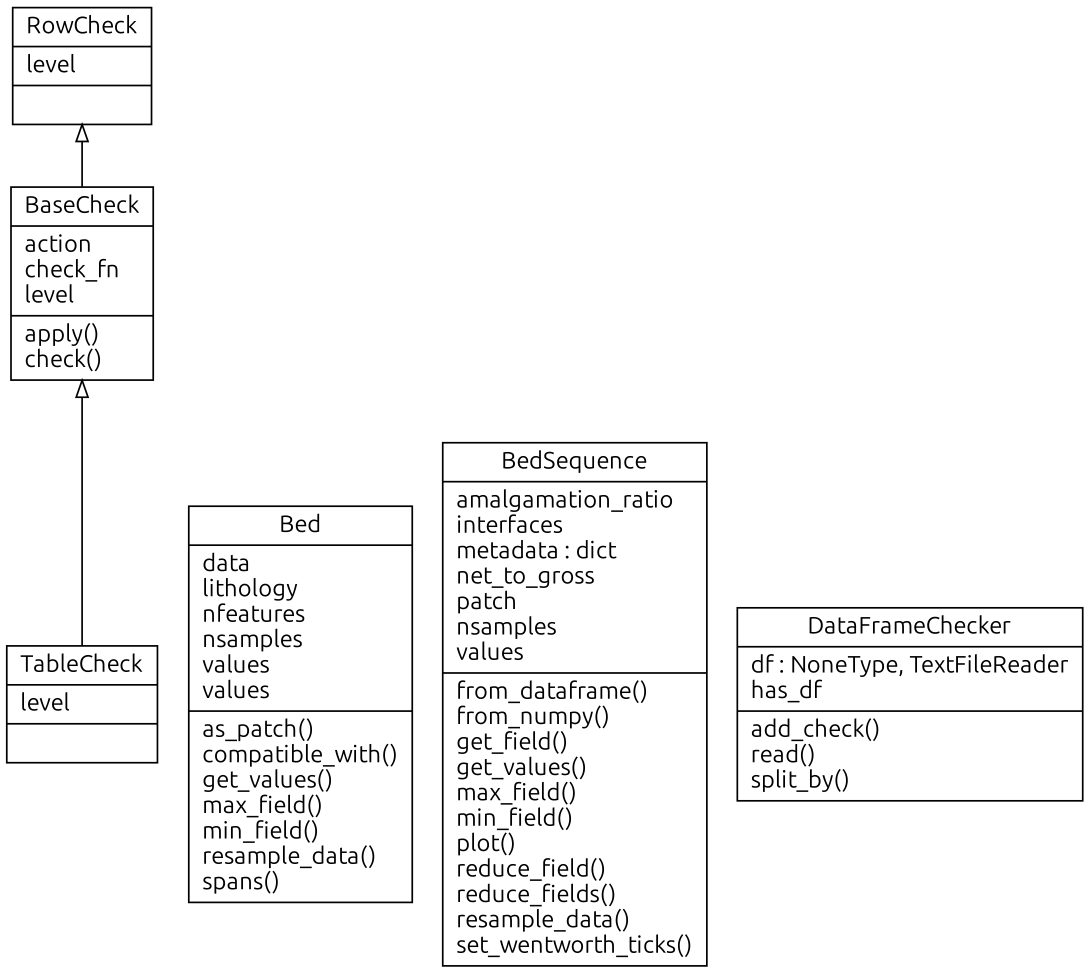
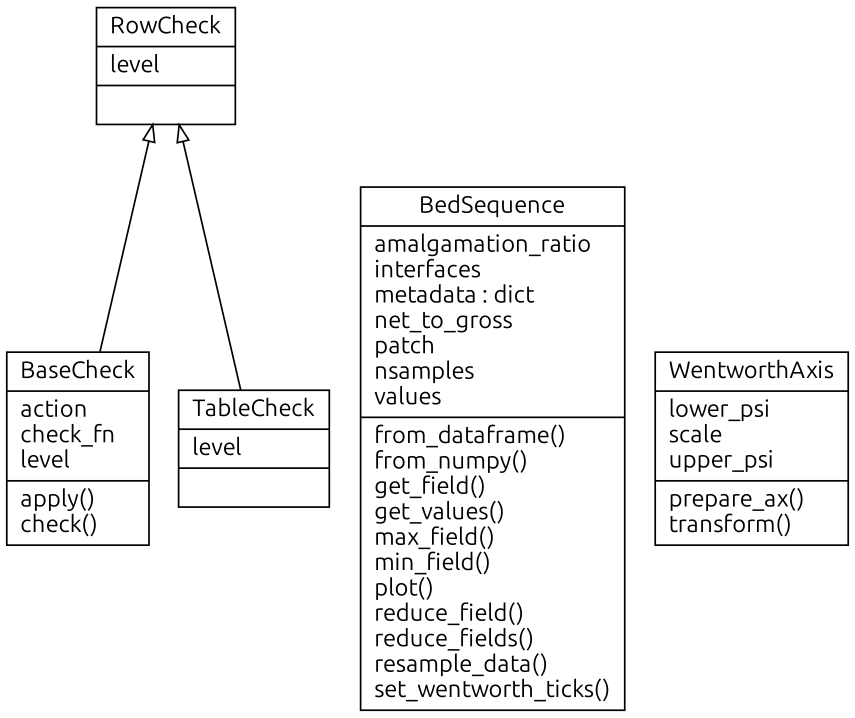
node "WentworthAxis": added
edge "TableCheck" -> "BaseCheck": now "TableCheck" -> "RowCheck"
node "Bed": removed
node "DataFrameChecker": removed
